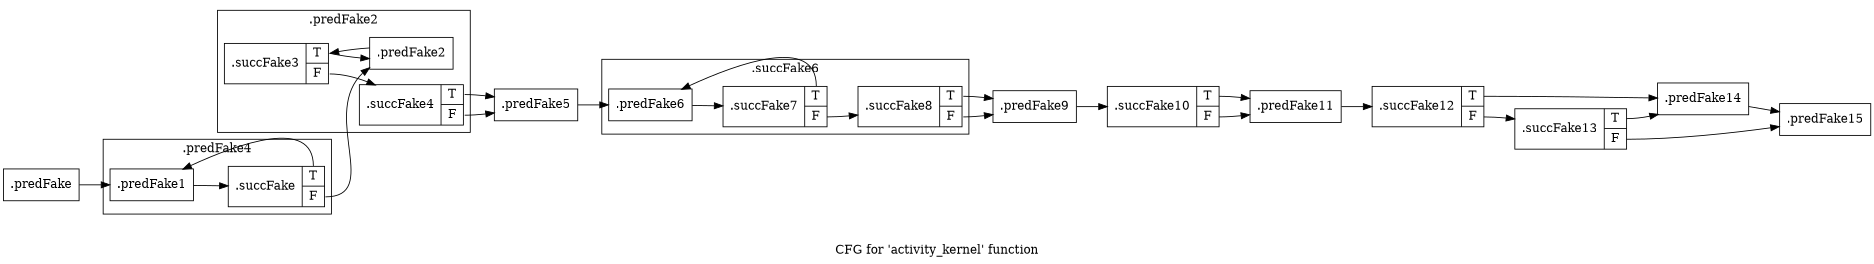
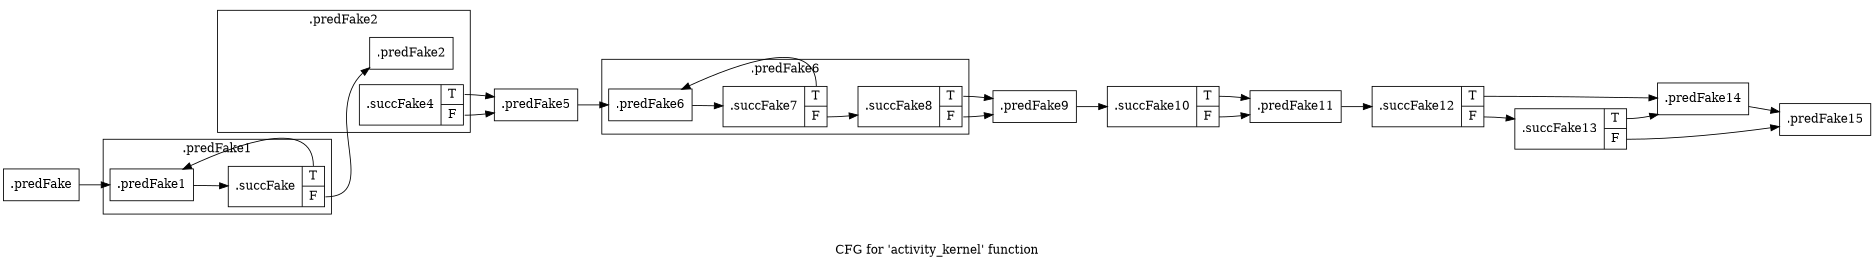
node ".succFake3": removed
cluster ".succFake6": label ".succFake6" -> ".predFake6"
cluster ".predFake4": label ".predFake4" -> ".predFake1"
